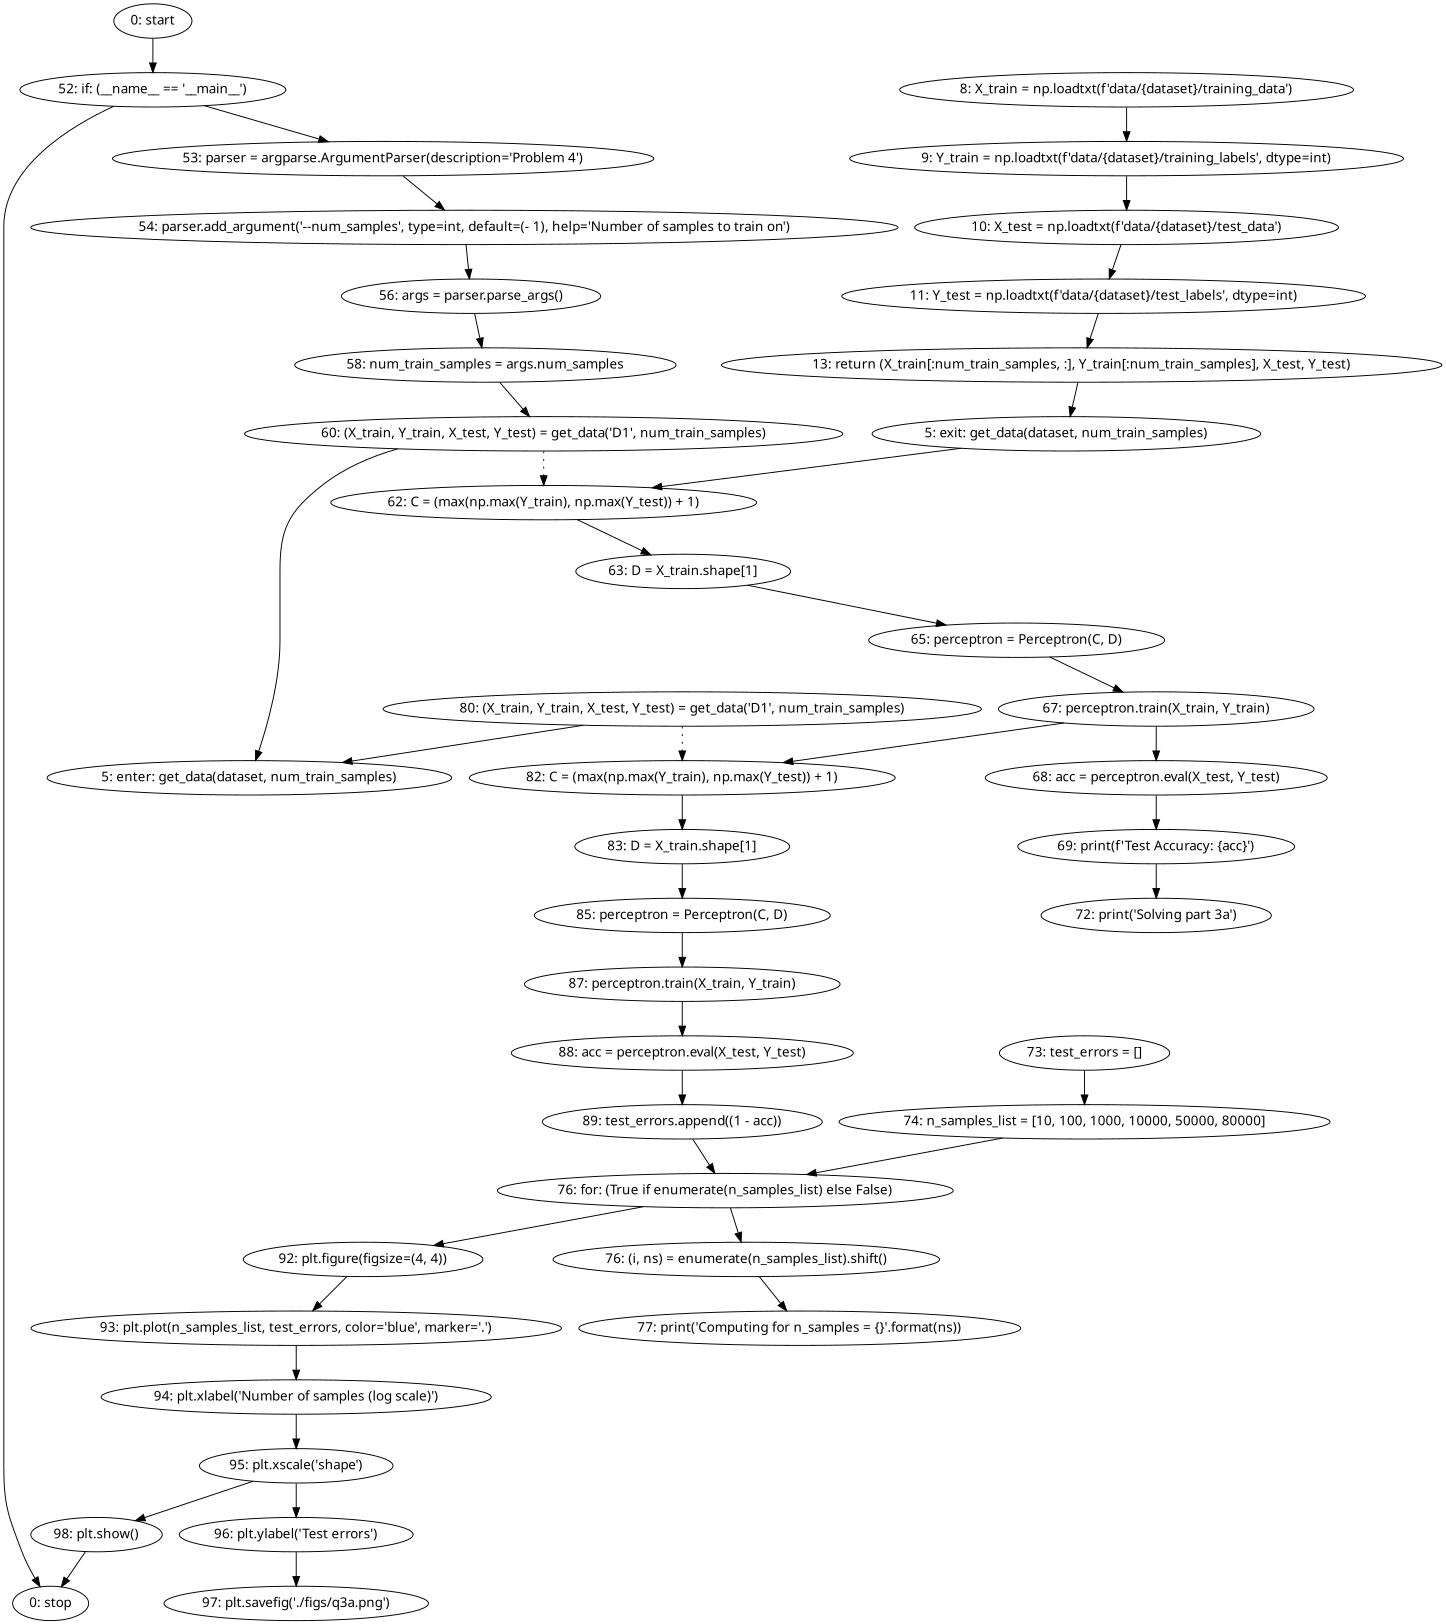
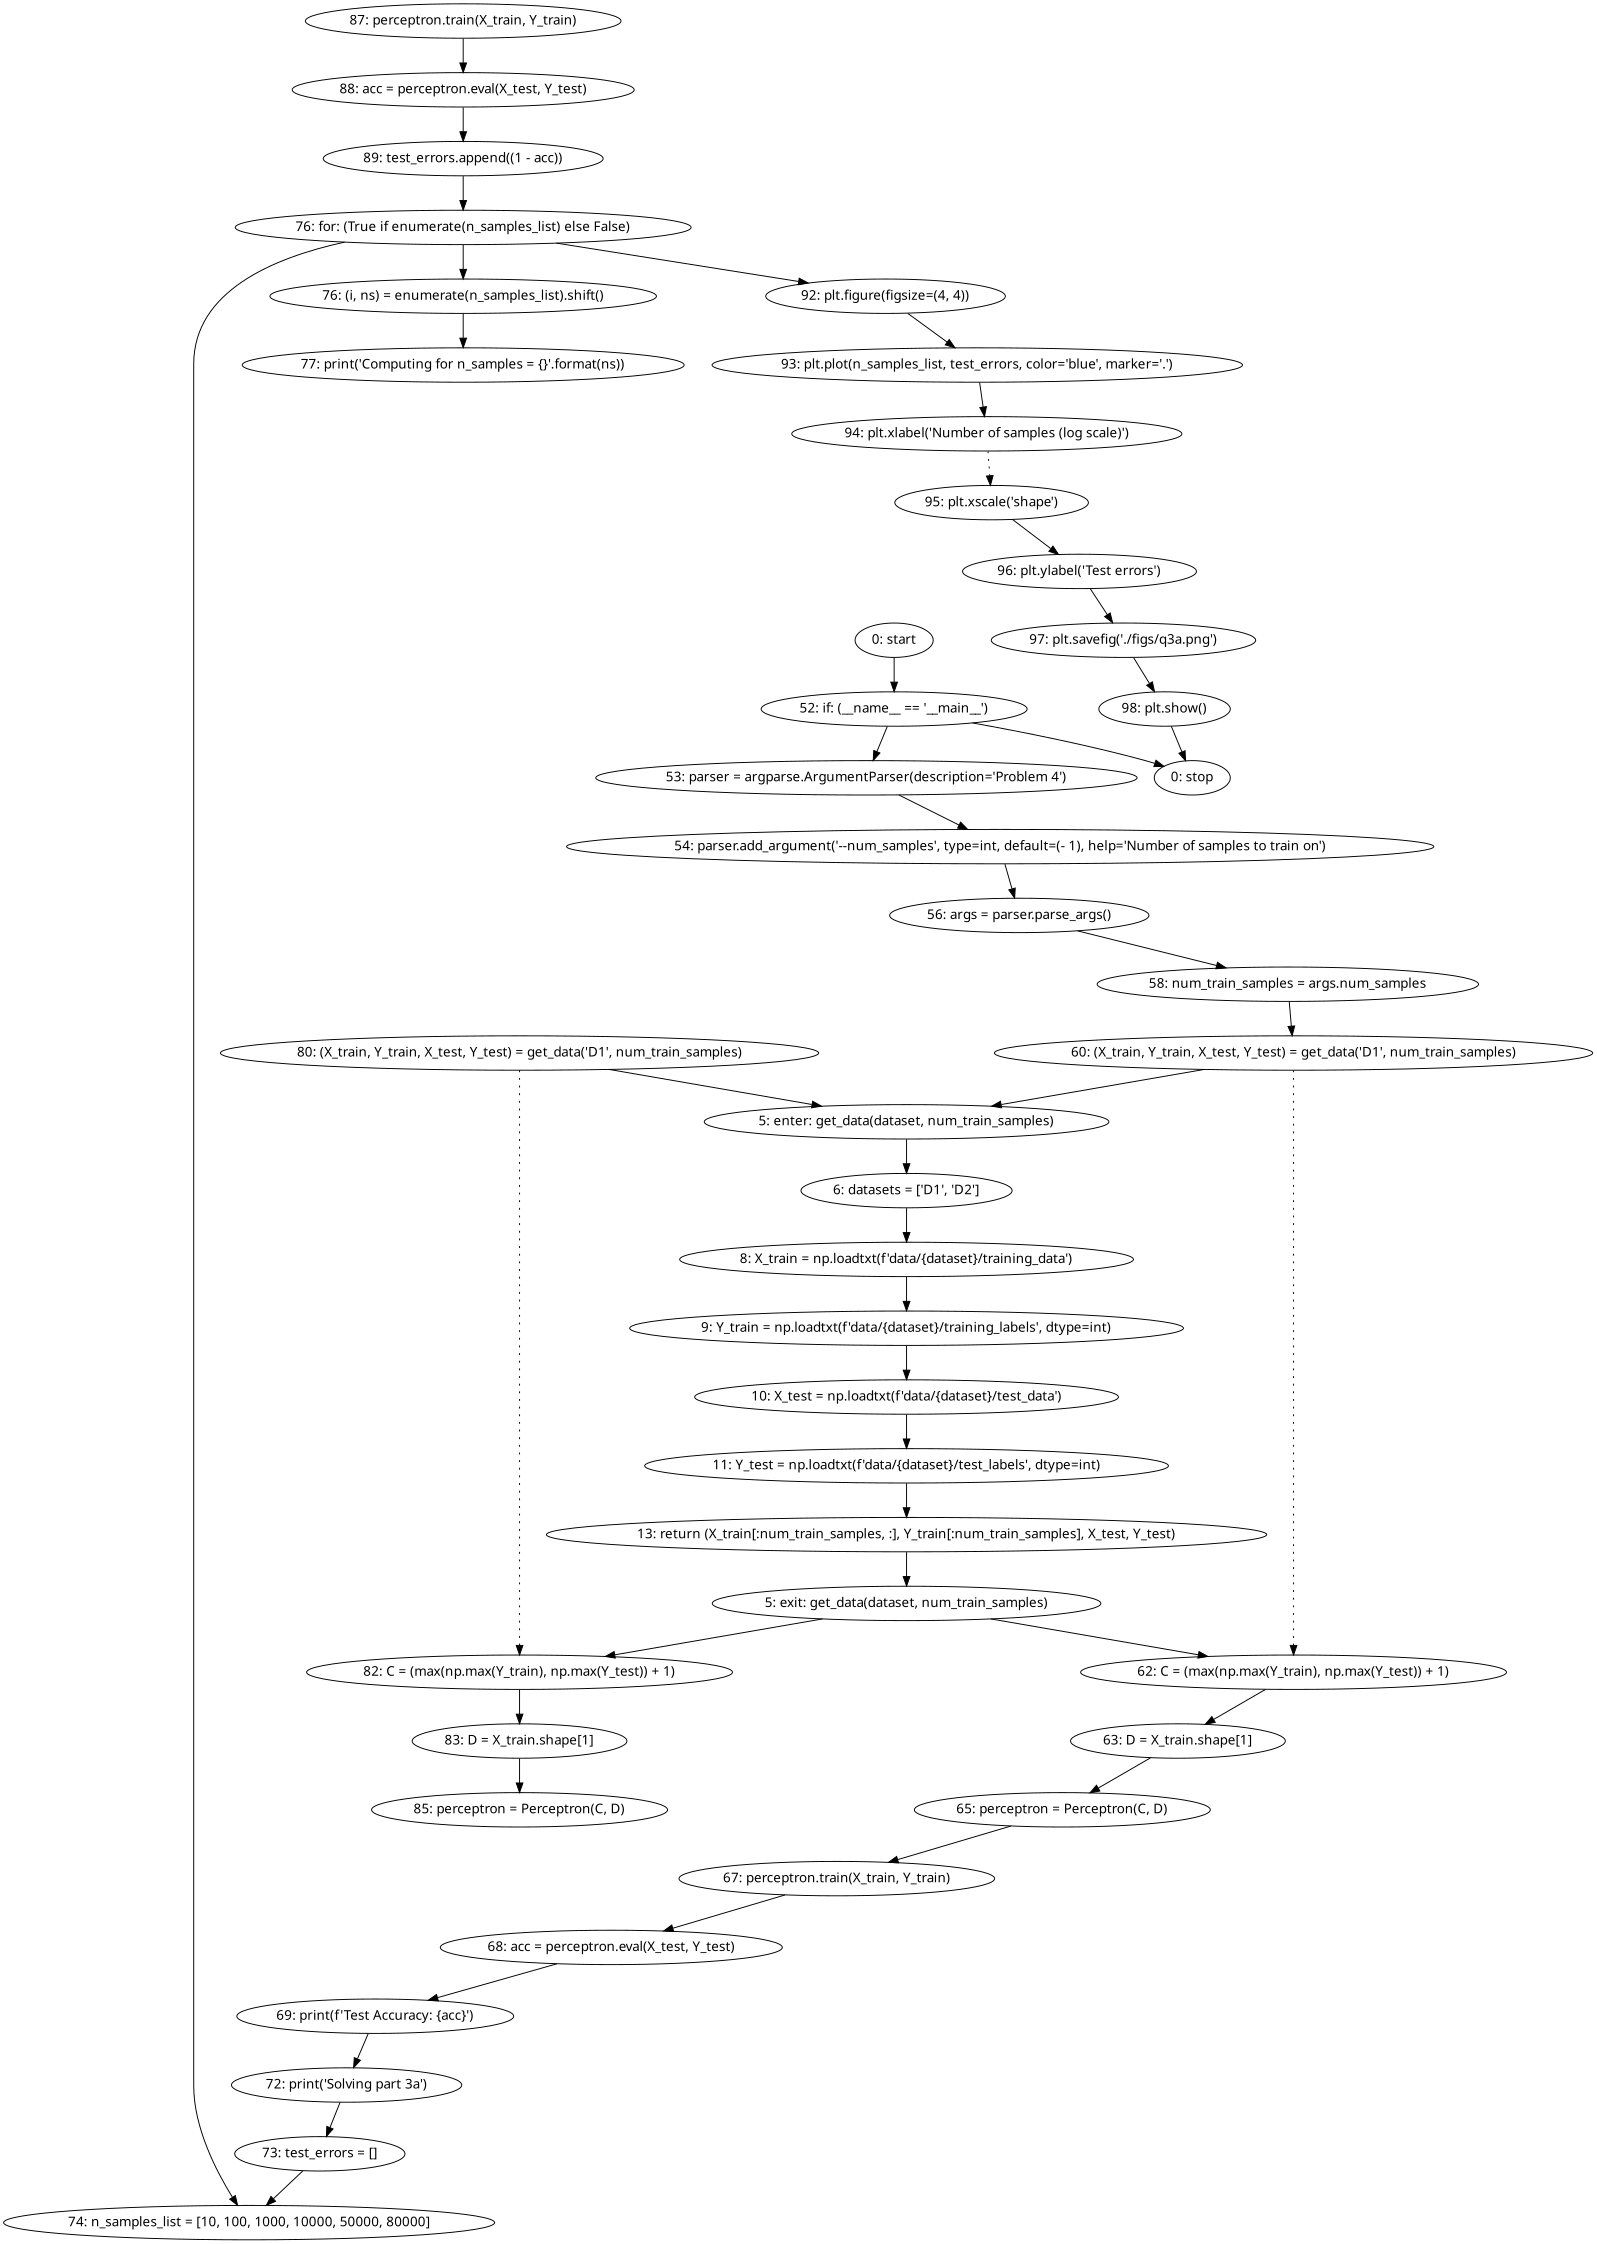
edge "67: perceptron.train(X_train, Y_train)" -> "82: C = (max(np.max(Y_train), np.max(Y_test)) + 1)": now "5: exit: get_data(dataset, num_train_samples)" -> "82: C = (max(np.max(Y_train), np.max(Y_test)) + 1)"
edge "85: perceptron = Perceptron(C, D)" -> "87: perceptron.train(X_train, Y_train)": removed
edge "74: n_samples_list = [10, 100, 1000, 10000, 50000, 80000]" -> "76: for: (True if enumerate(n_samples_list) else False)": reversed
node "6: datasets = ['D1', 'D2']": added
edge "94: plt.xlabel('Number of samples (log scale)')" -> "95: plt.xscale('shape')": style solid -> dotted
edge "95: plt.xscale('shape')" -> "98: plt.show()": now "97: plt.savefig('./figs/q3a.png')" -> "98: plt.show()"
edge "72: print('Solving part 3a')" -> "73: test_errors = []": added
